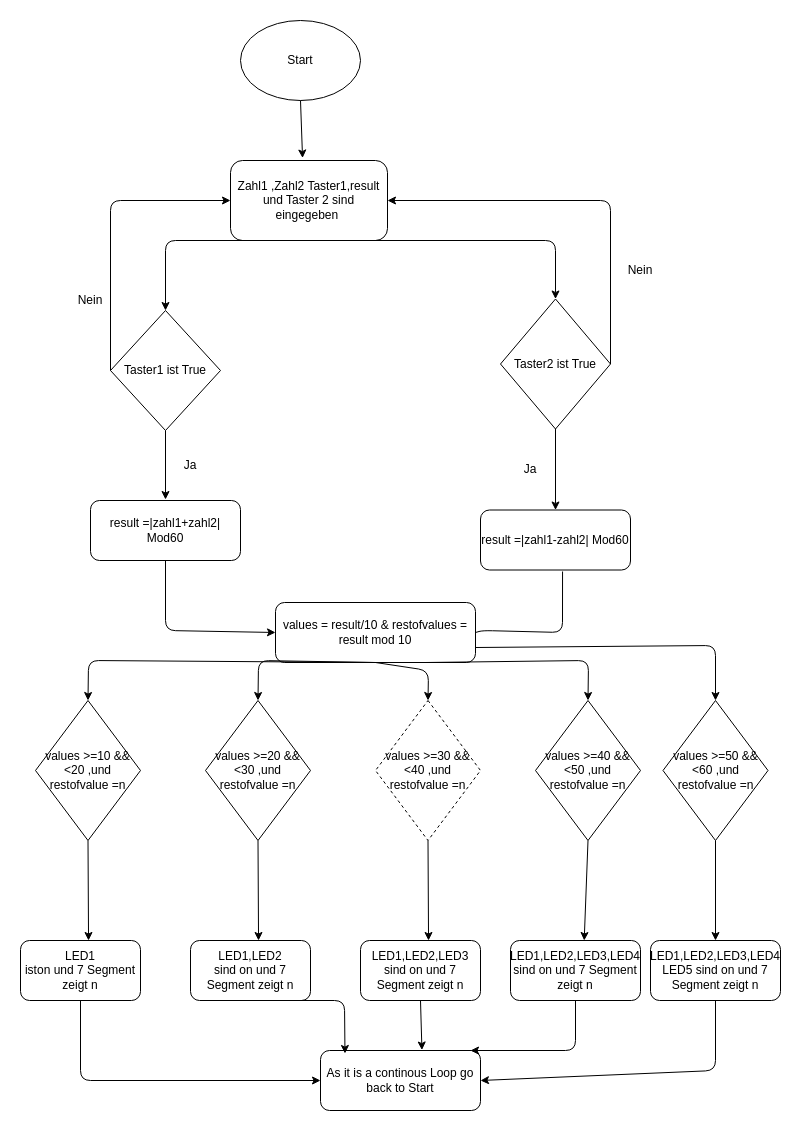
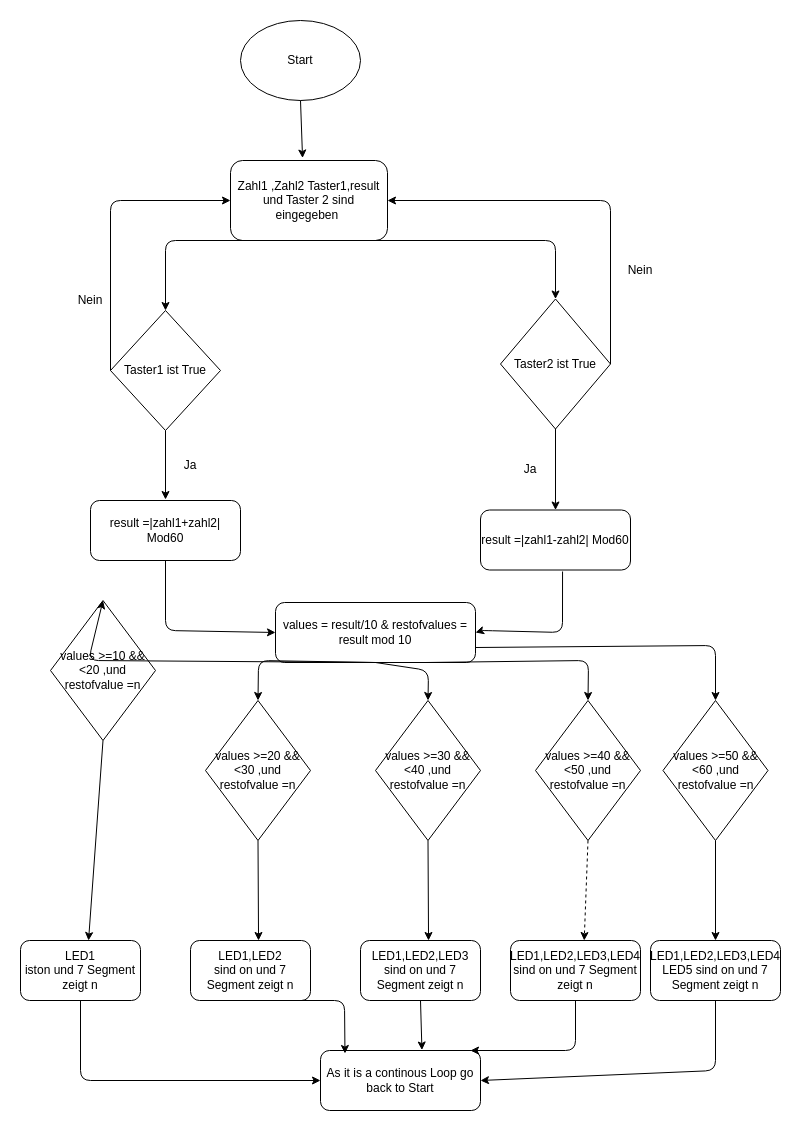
edge "result =|zahl1-zahl2| Mod60" -- "values = result/10 & restofvalues = result mod 10": arrowhead none -> classic
node "values >=10 && <20 ,und restofvalue =n": moved (88, 771) -> (103, 671)
node "values >=30 && <40 ,und restofvalue =n": style dashed -> solid
edge "values >=40 && <50 ,und restofvalue =n" -> "LED1,LED2,LED3,LED4 sind on und 7 Segment zeigt n": style solid -> dashed
